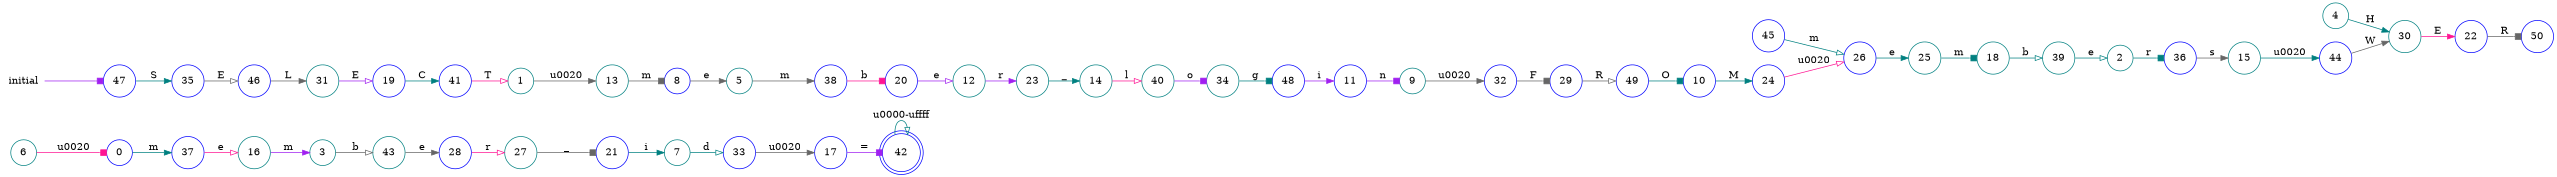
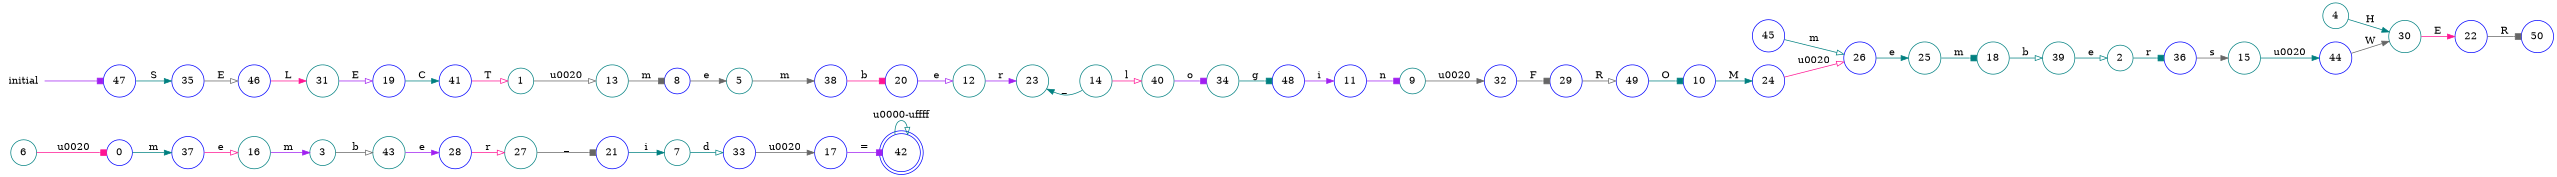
edge "46" -> "31": color gray40 -> deeppink
edge "1" -> "13": arrowhead normal -> onormal
edge "23" -> "14": reversed
edge "43" -> "28": color gray40 -> purple
